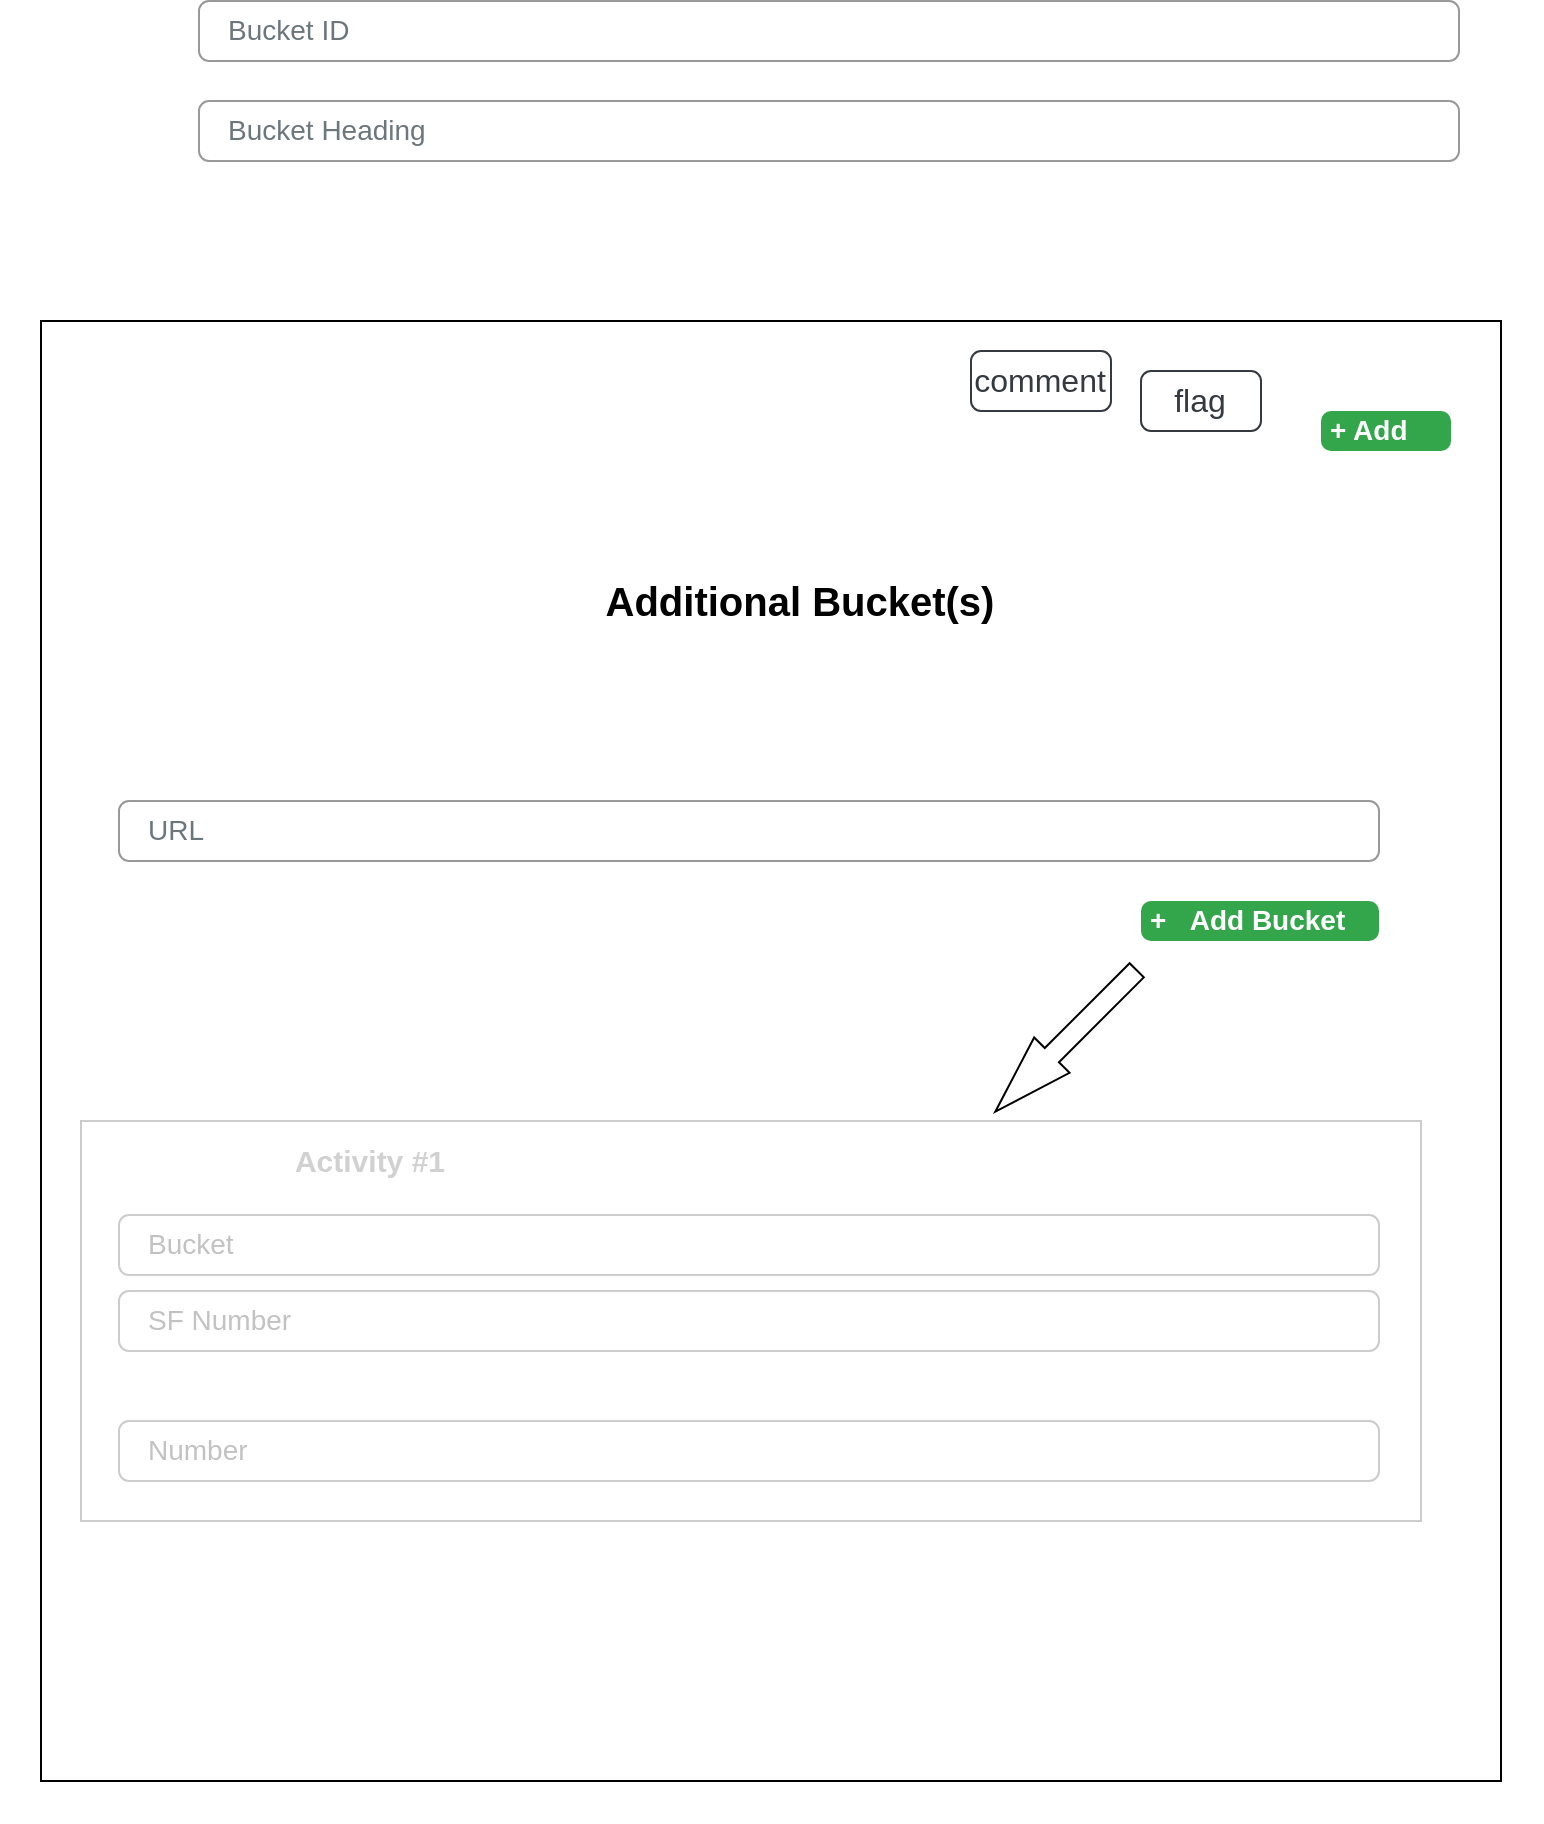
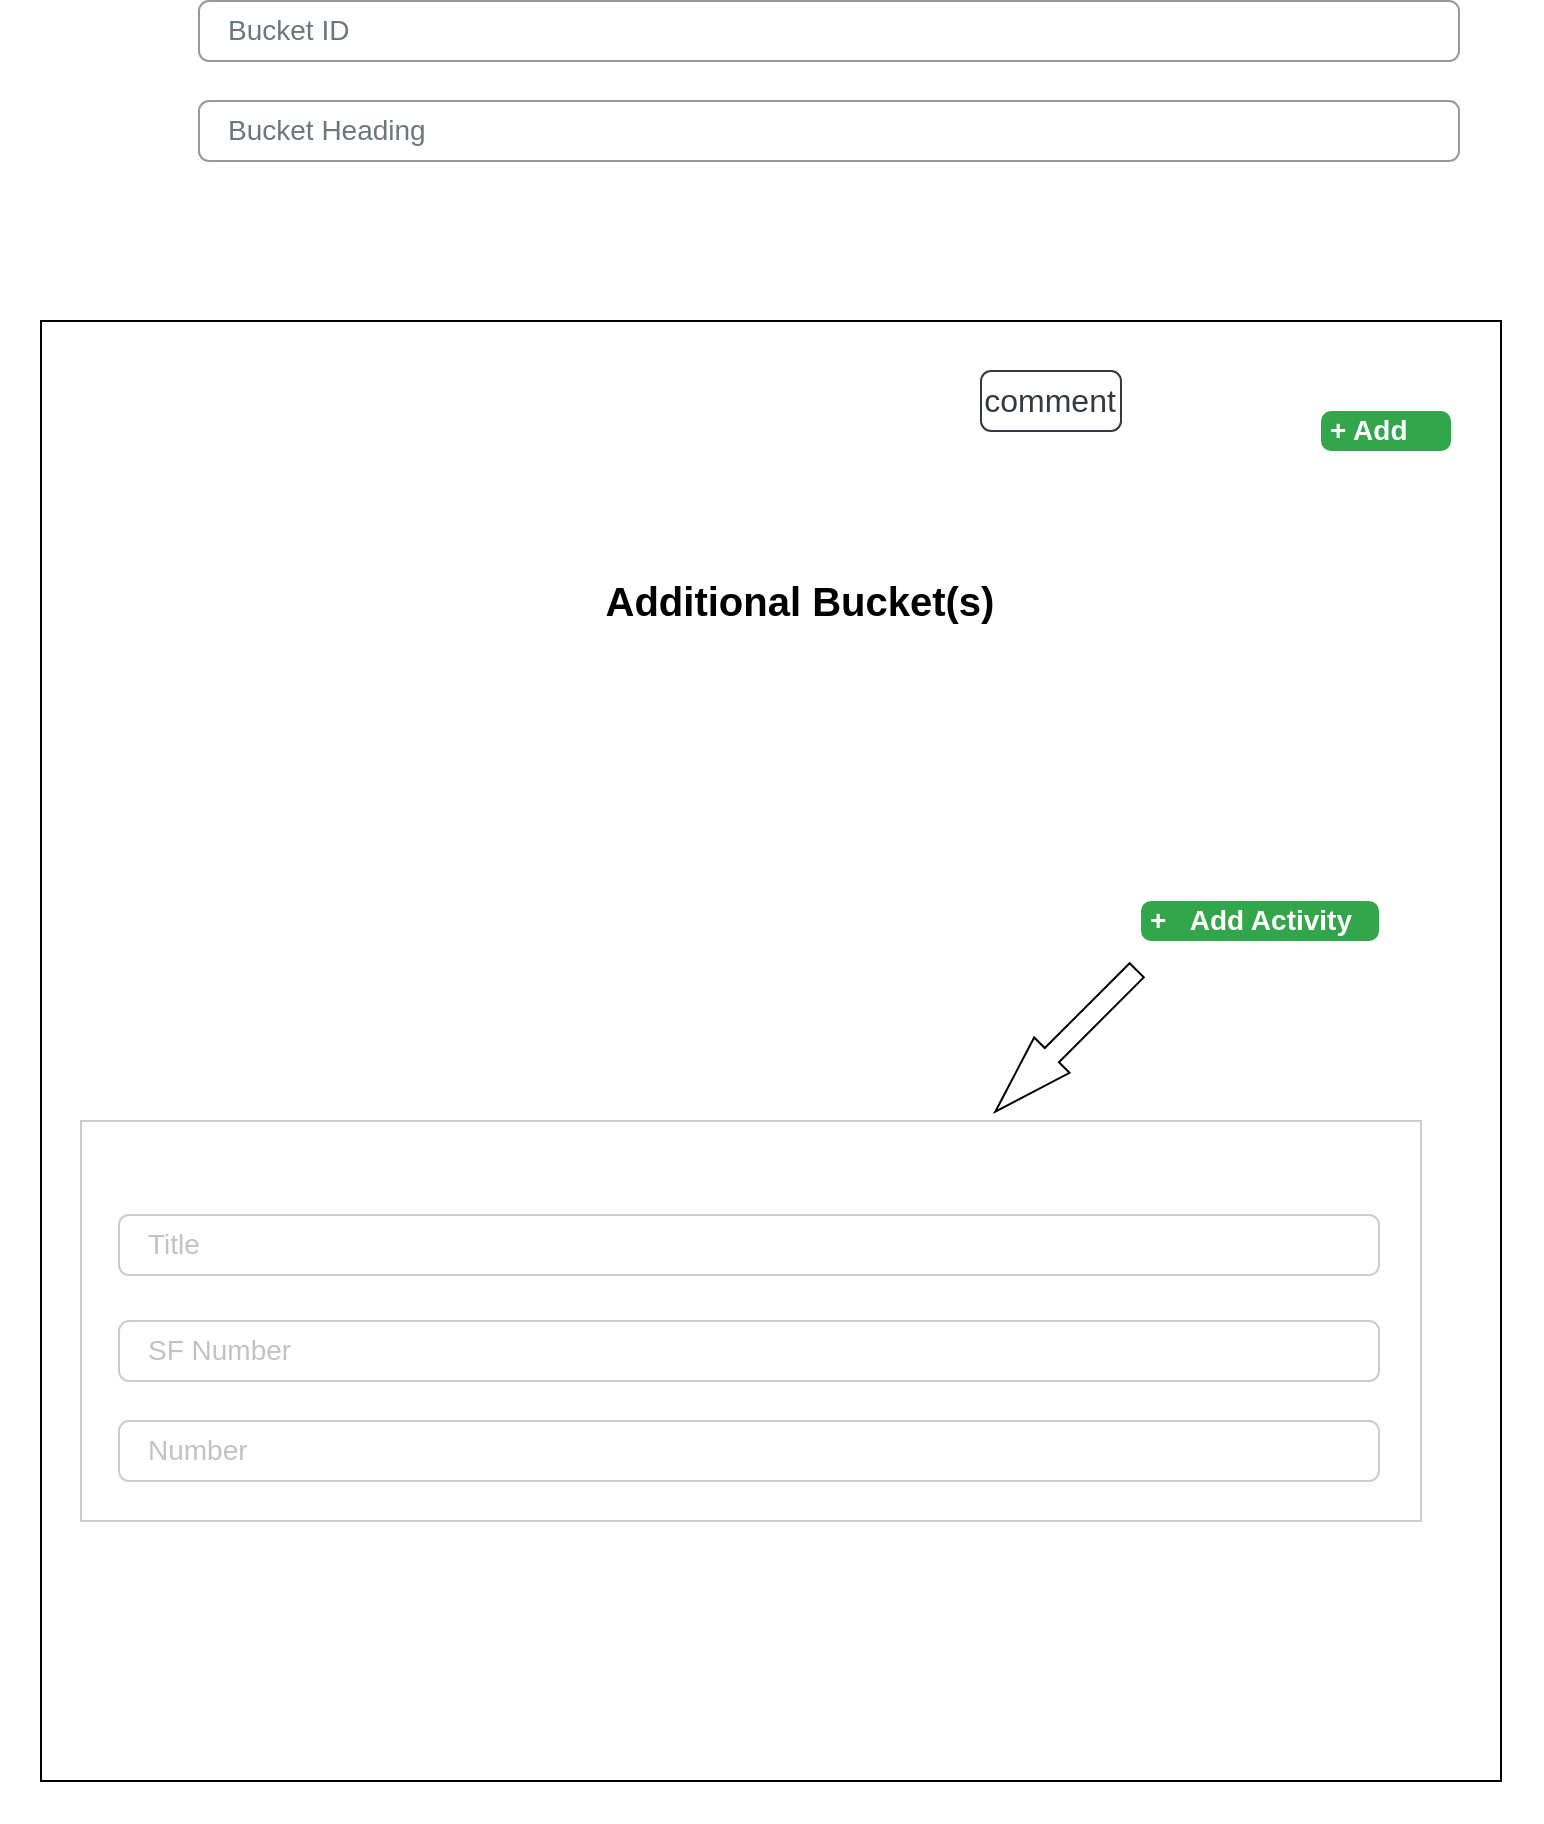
node "comment": moved (1041, 381) -> (1051, 401)
node "flag": removed
node "URL": removed
node "+ Add Bucket": label "+ Add Bucket" -> "+ Add Activity"
node "Activity #1": removed
node "Bucket": label "Bucket" -> "Title"
node "SF Number": moved (749, 1321) -> (749, 1351)
